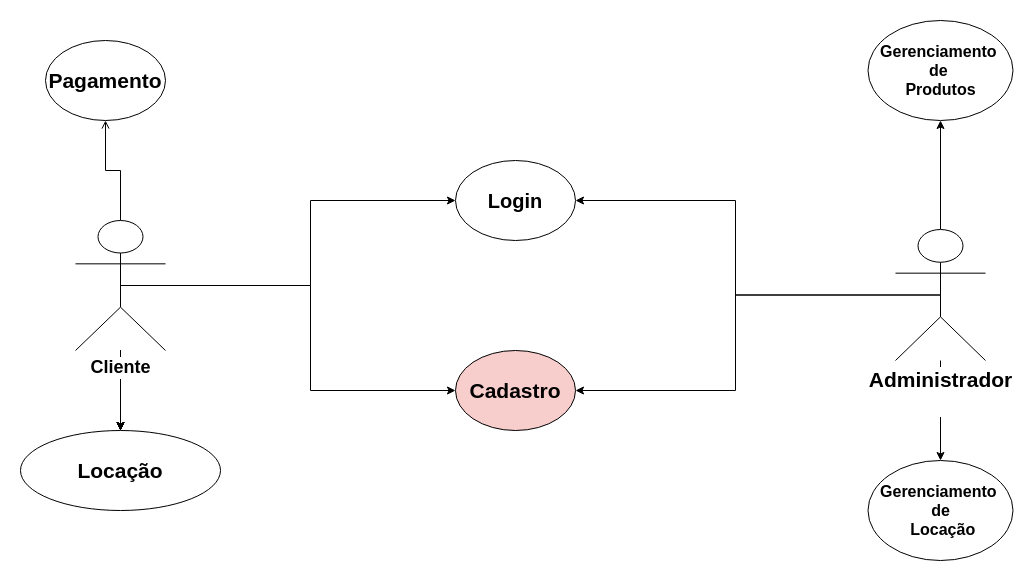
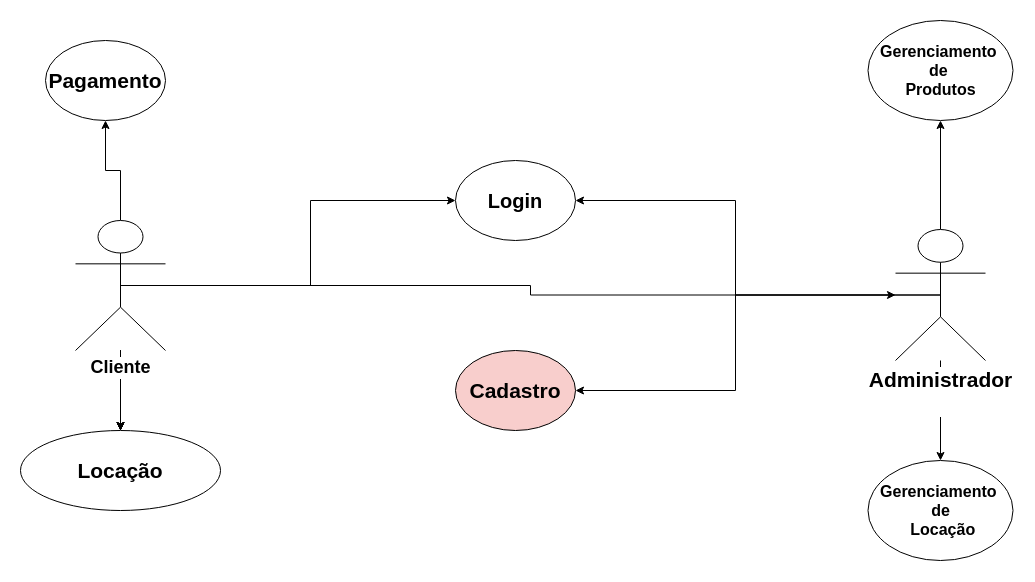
edge "Cliente" -> "Pagamento": arrowhead open -> classic
edge "Cliente" -> "Cadastro": now "Cliente" -> "Administrador"
